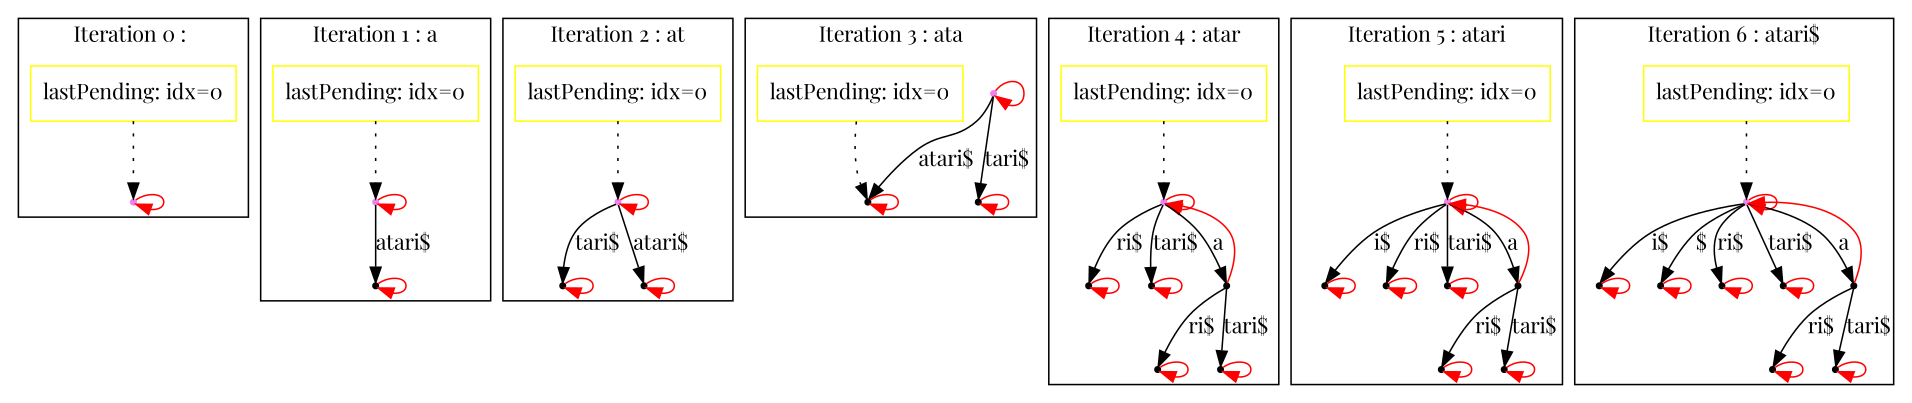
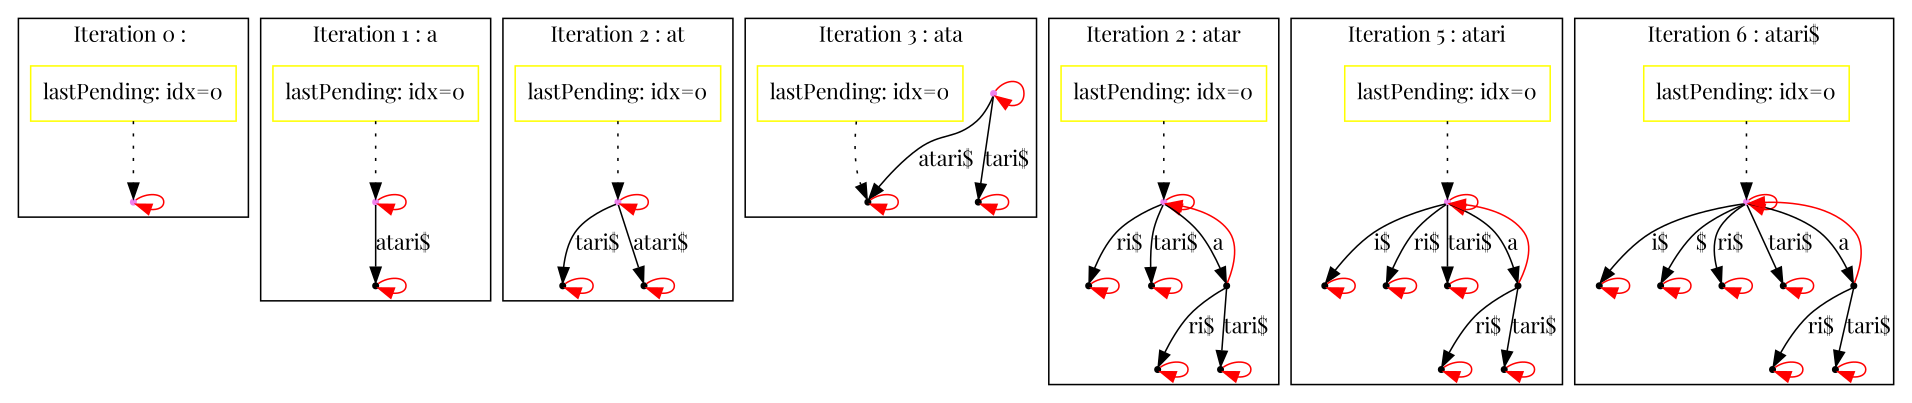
cluster "Iteration 4 : atar": label "Iteration 4 : atar" -> "Iteration 2 : atar"
